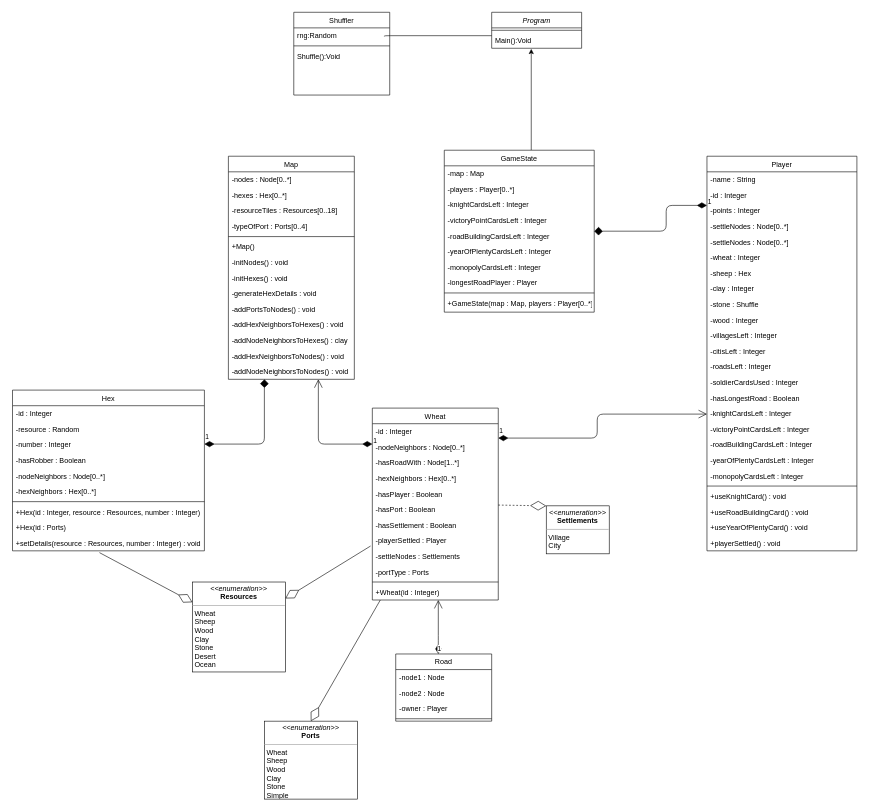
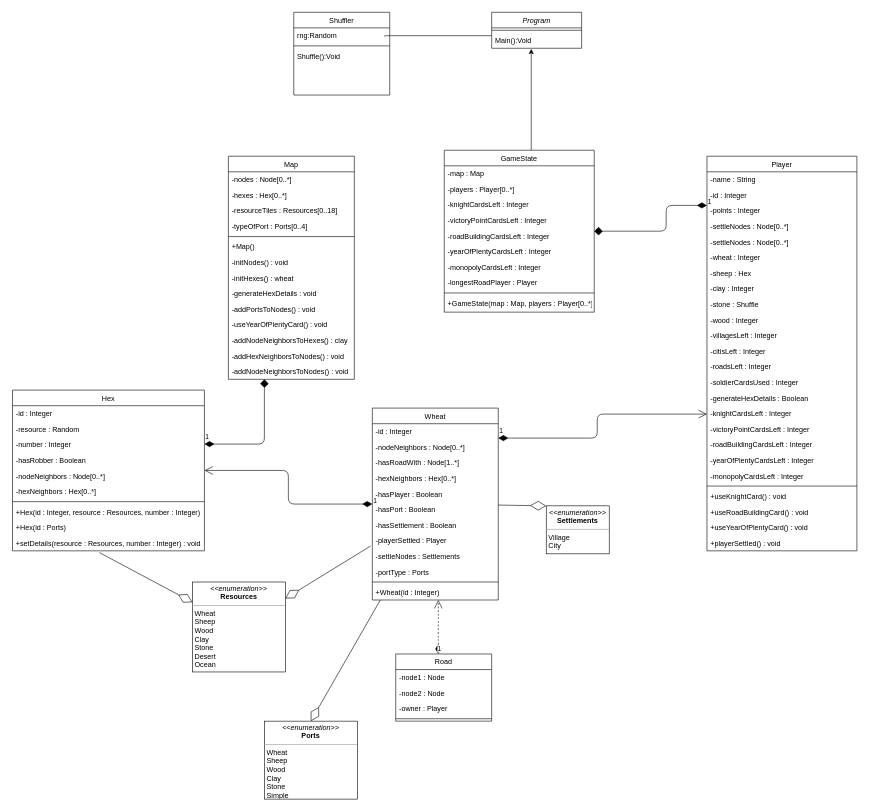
node "-initHexes() : void": label "-initHexes() : void" -> "-initHexes() : wheat"
node "-addHexNeighborsToHexes() : void": label "-addHexNeighborsToHexes() : void" -> "-useYearOfPlentyCard() : void"
node "-hasLongestRoad : Boolean": label "-hasLongestRoad : Boolean" -> "-generateHexDetails : Boolean"
edge "Map" -- "Wheat": removed, label "1"
edge "Hex" -- "Wheat": added, label "1"
edge "Wheat" -> "<<enumeration>> Settlements Village City": style dashed -> solid
edge "Wheat" -- "Road": style solid -> dashed
